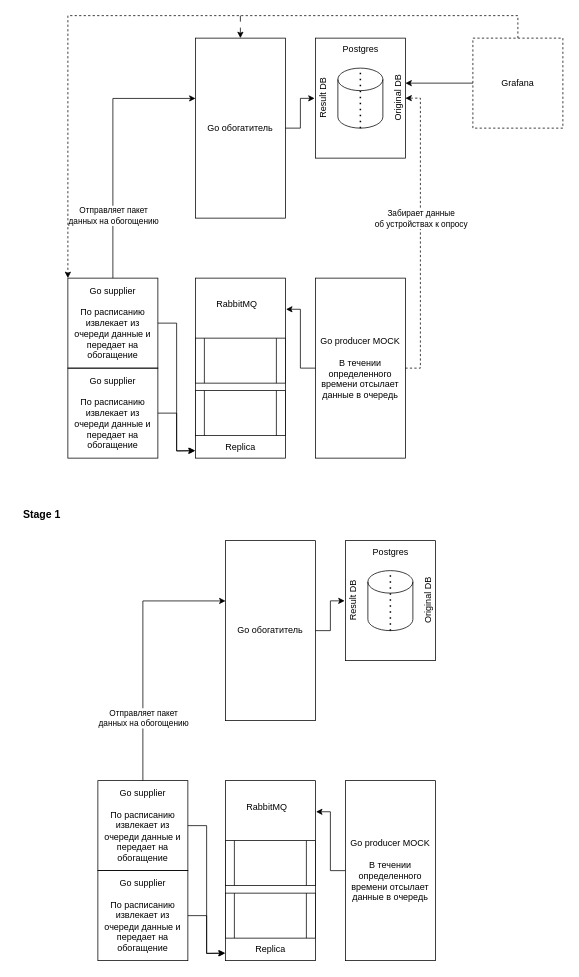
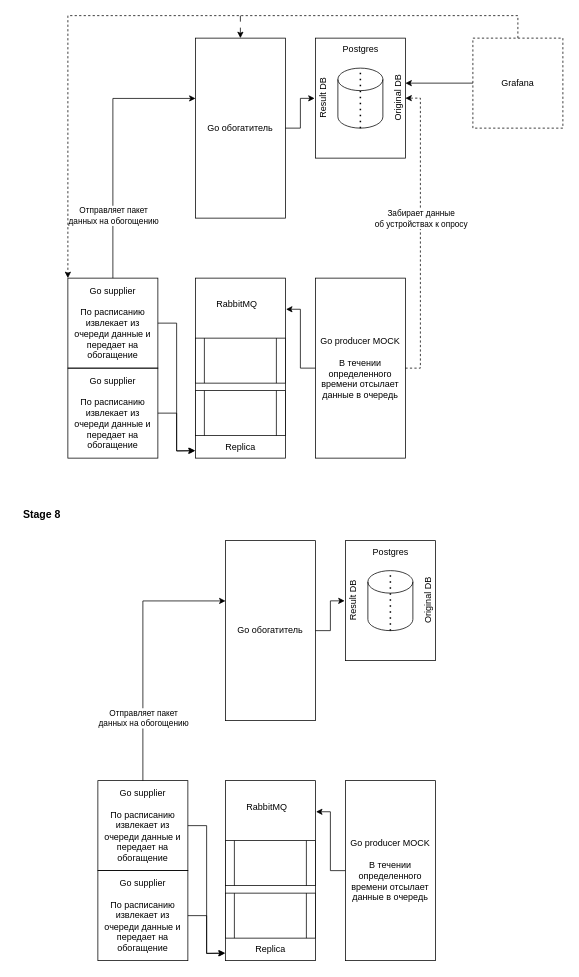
node "Stage 1": label "Stage 1" -> "Stage 8"
